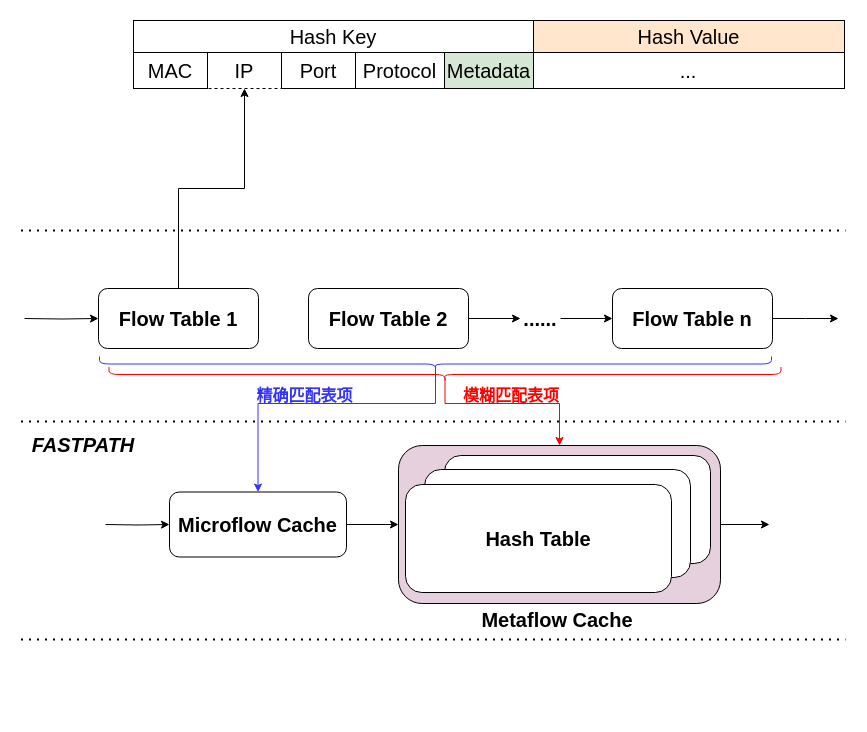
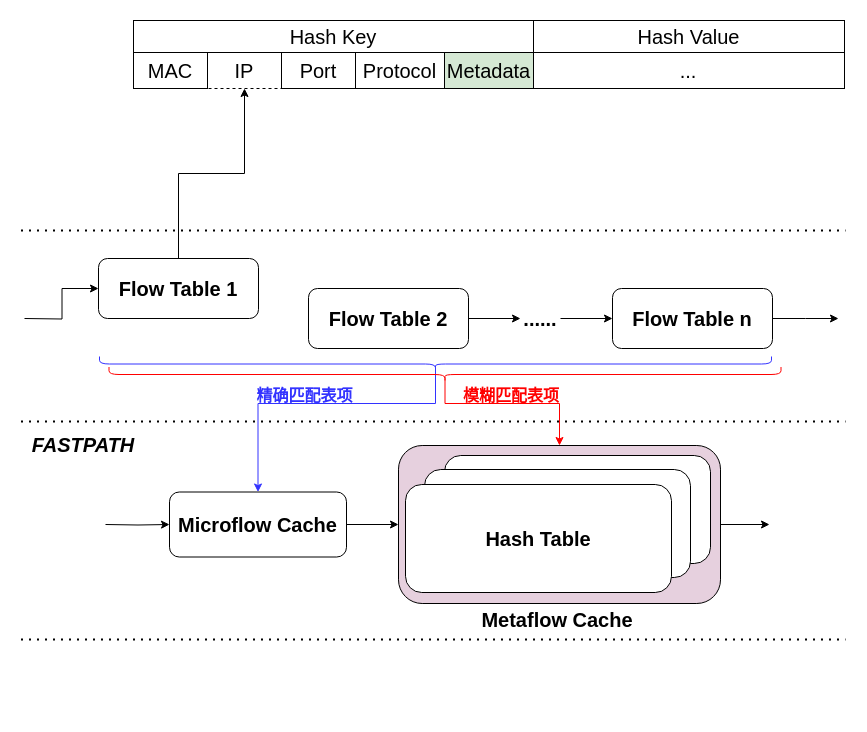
node "Hash Value": fillcolor #ffe6cc -> #ffffff
node "Flow Table 1": moved (179, 319) -> (179, 289)
